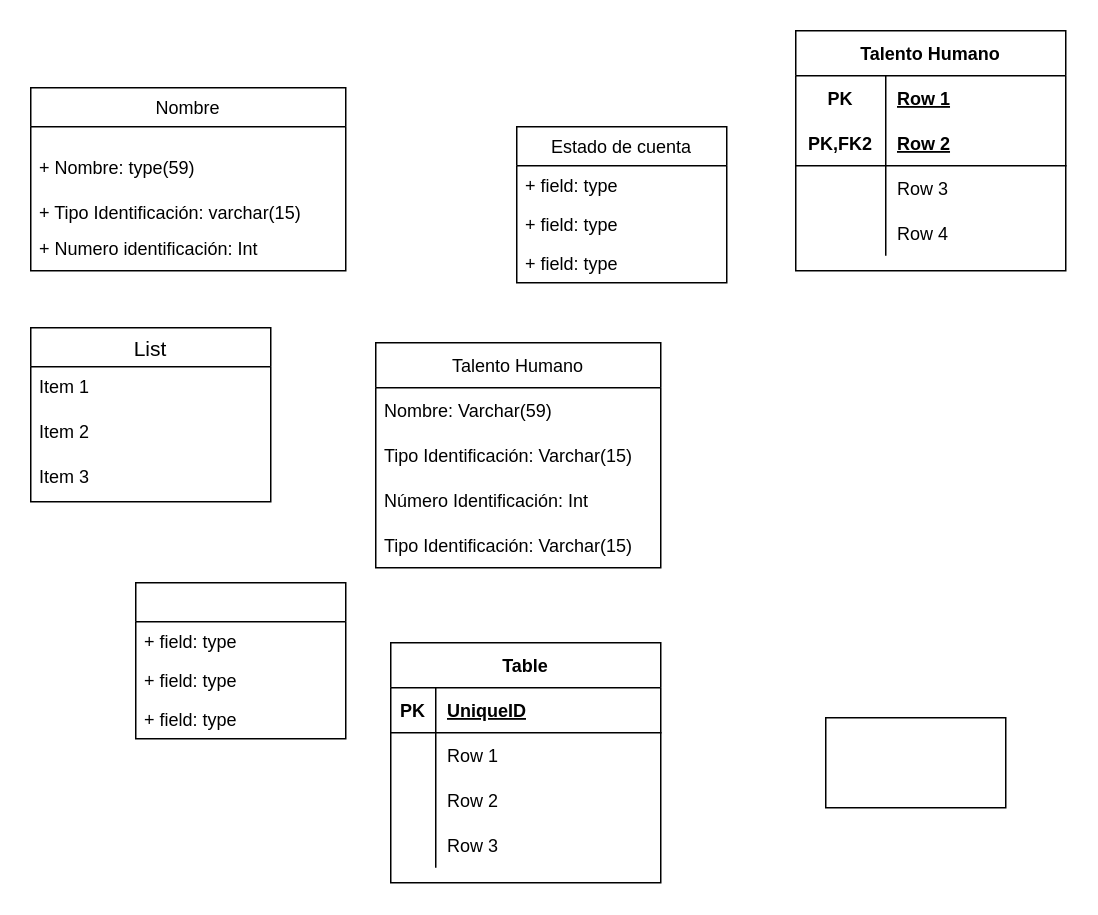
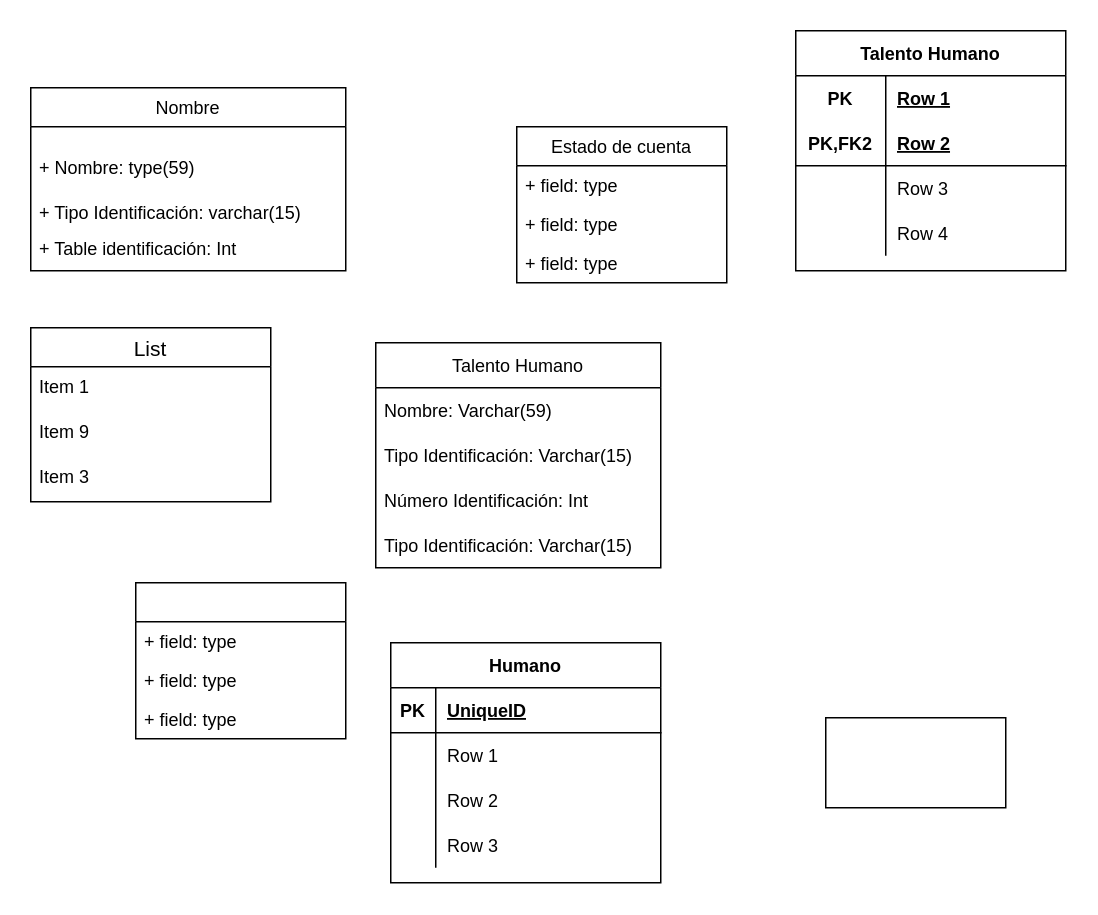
node "+ Numero identificación: Int": label "+ Numero identificación: Int" -> "+ Table identificación: Int"
node "Item 2": label "Item 2" -> "Item 9"
node "Table": label "Table" -> "Humano"
